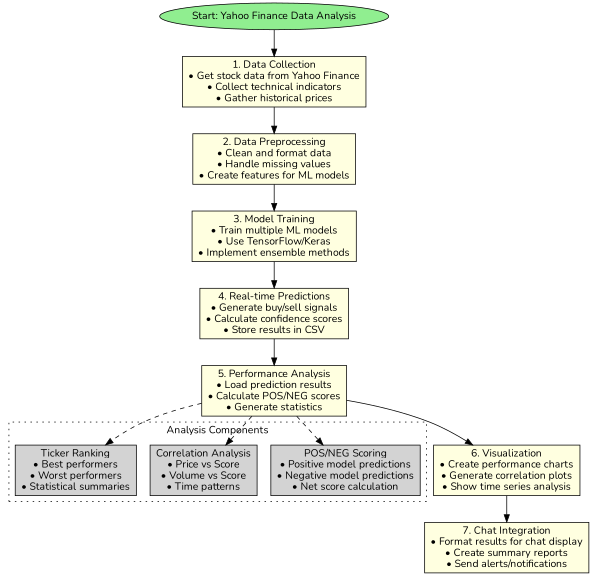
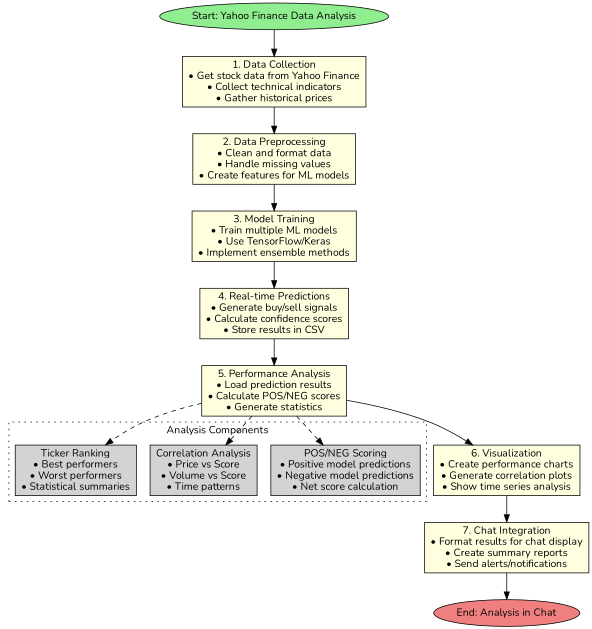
node "End: Analysis in Chat": added
